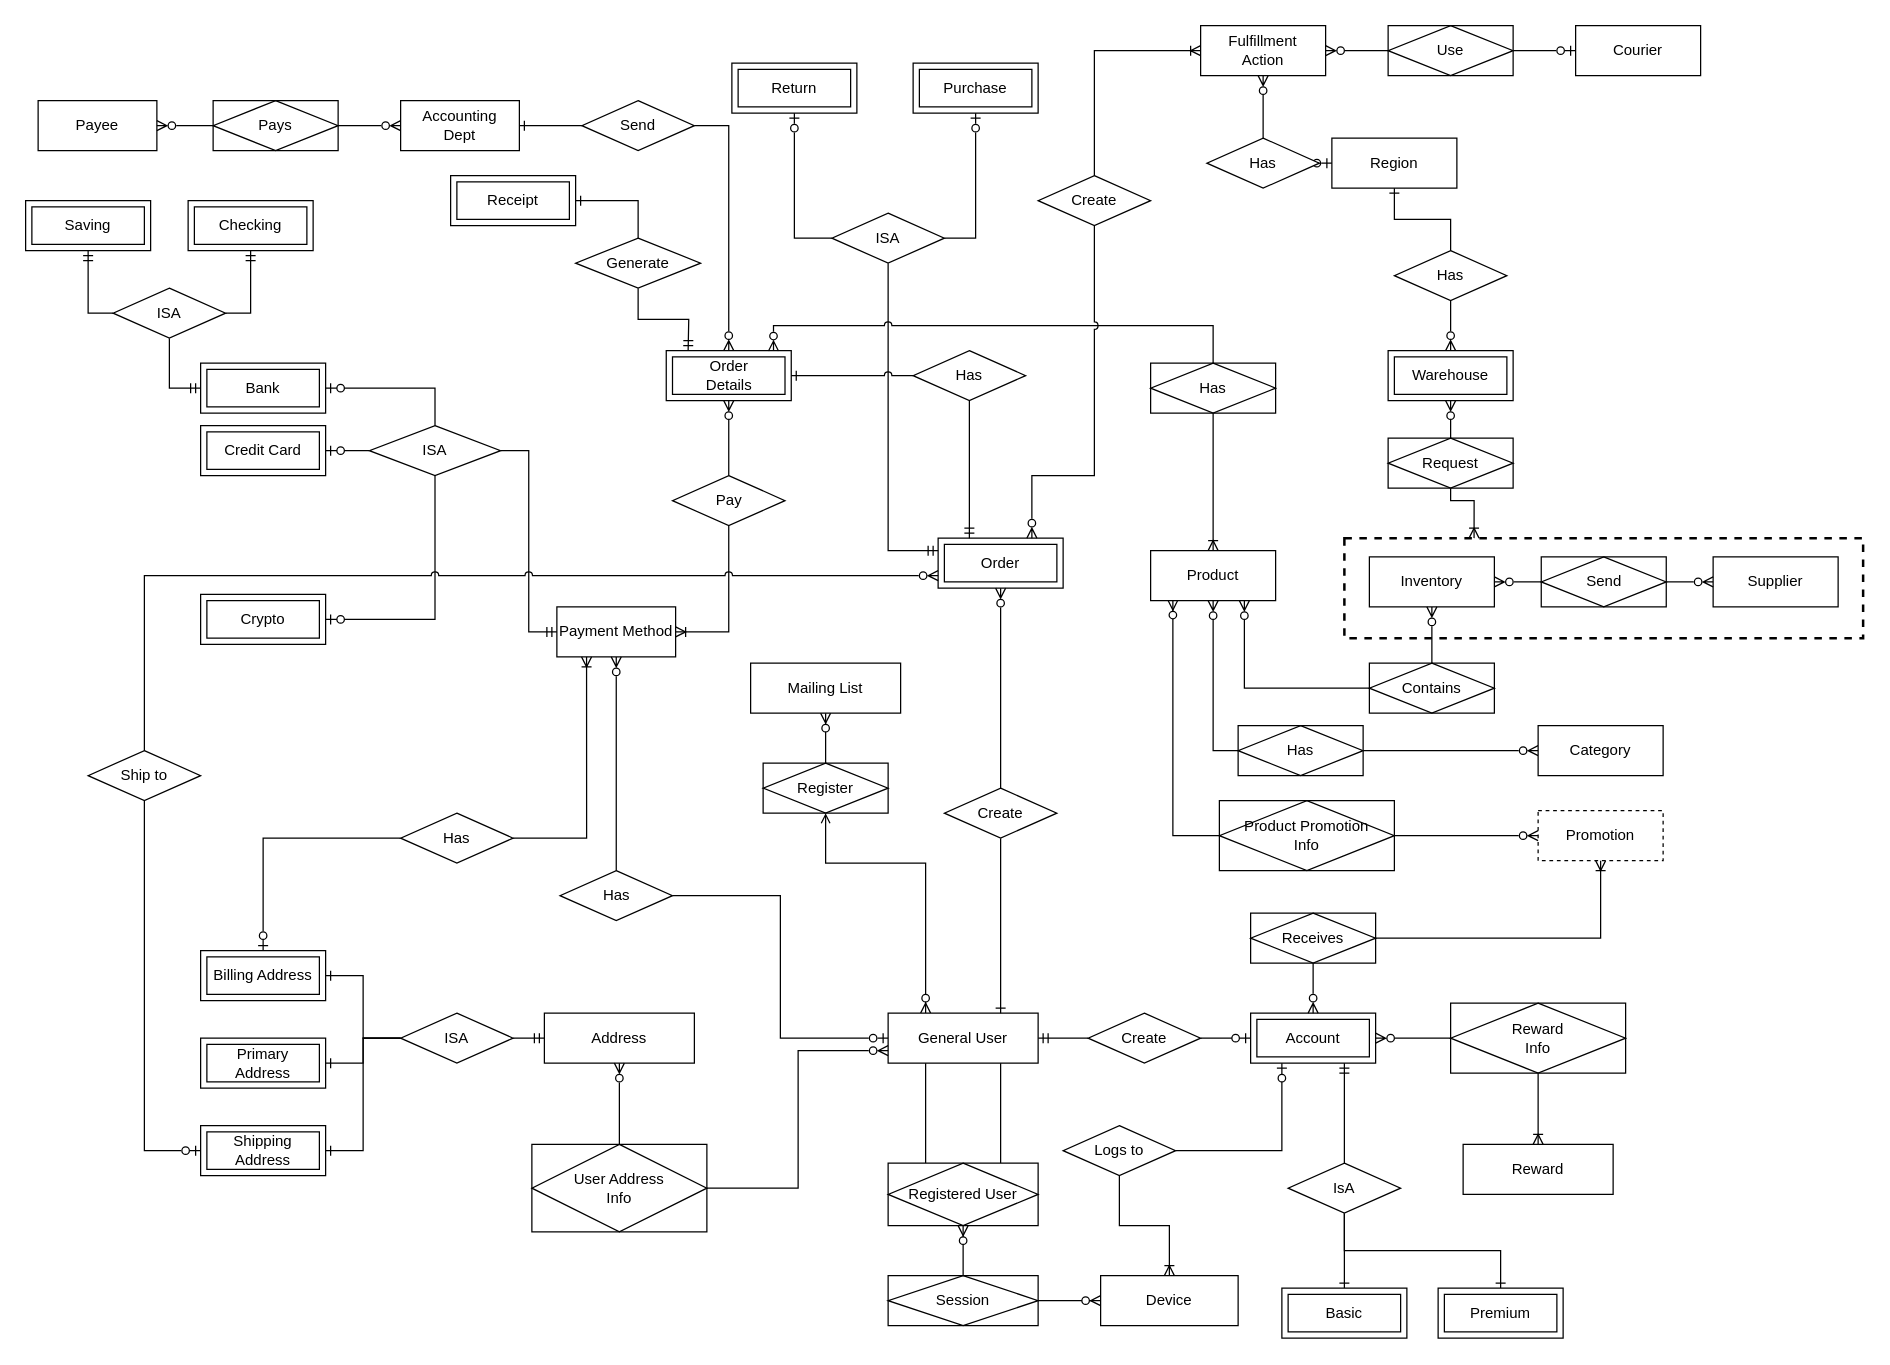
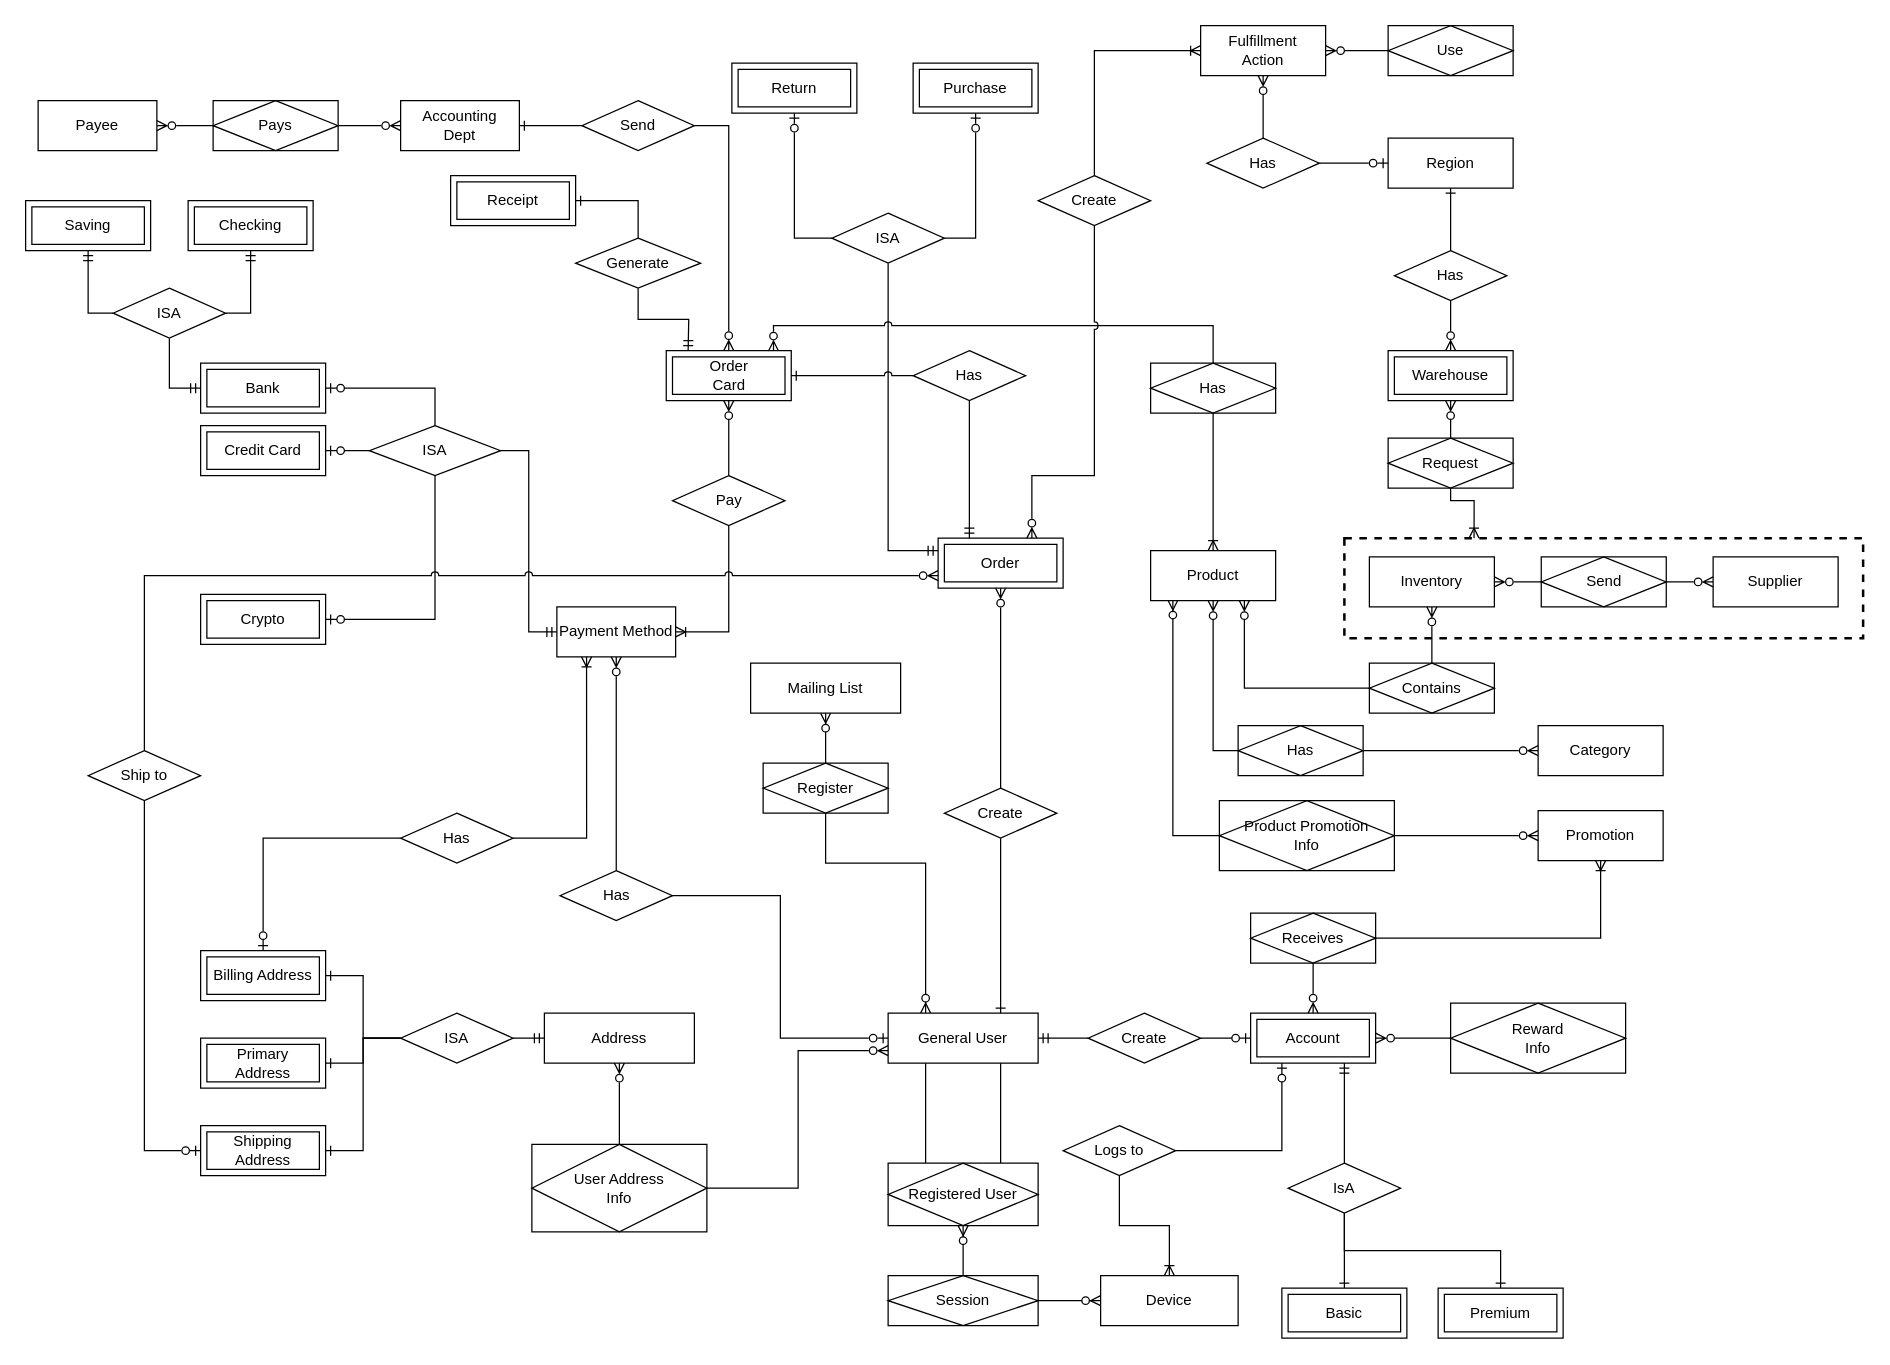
edge "Use" -> "Courier": removed
node "Courier": removed
node "Region": moved (1394, 163) -> (1451, 163)
node "Order Details": label "Order Details" -> "Order Card"
edge "Register" -- "General User": arrowhead open -> none
node "Promotion": style dashed -> solid
edge "Reward Info" -> "Reward": removed
node "Reward": removed
